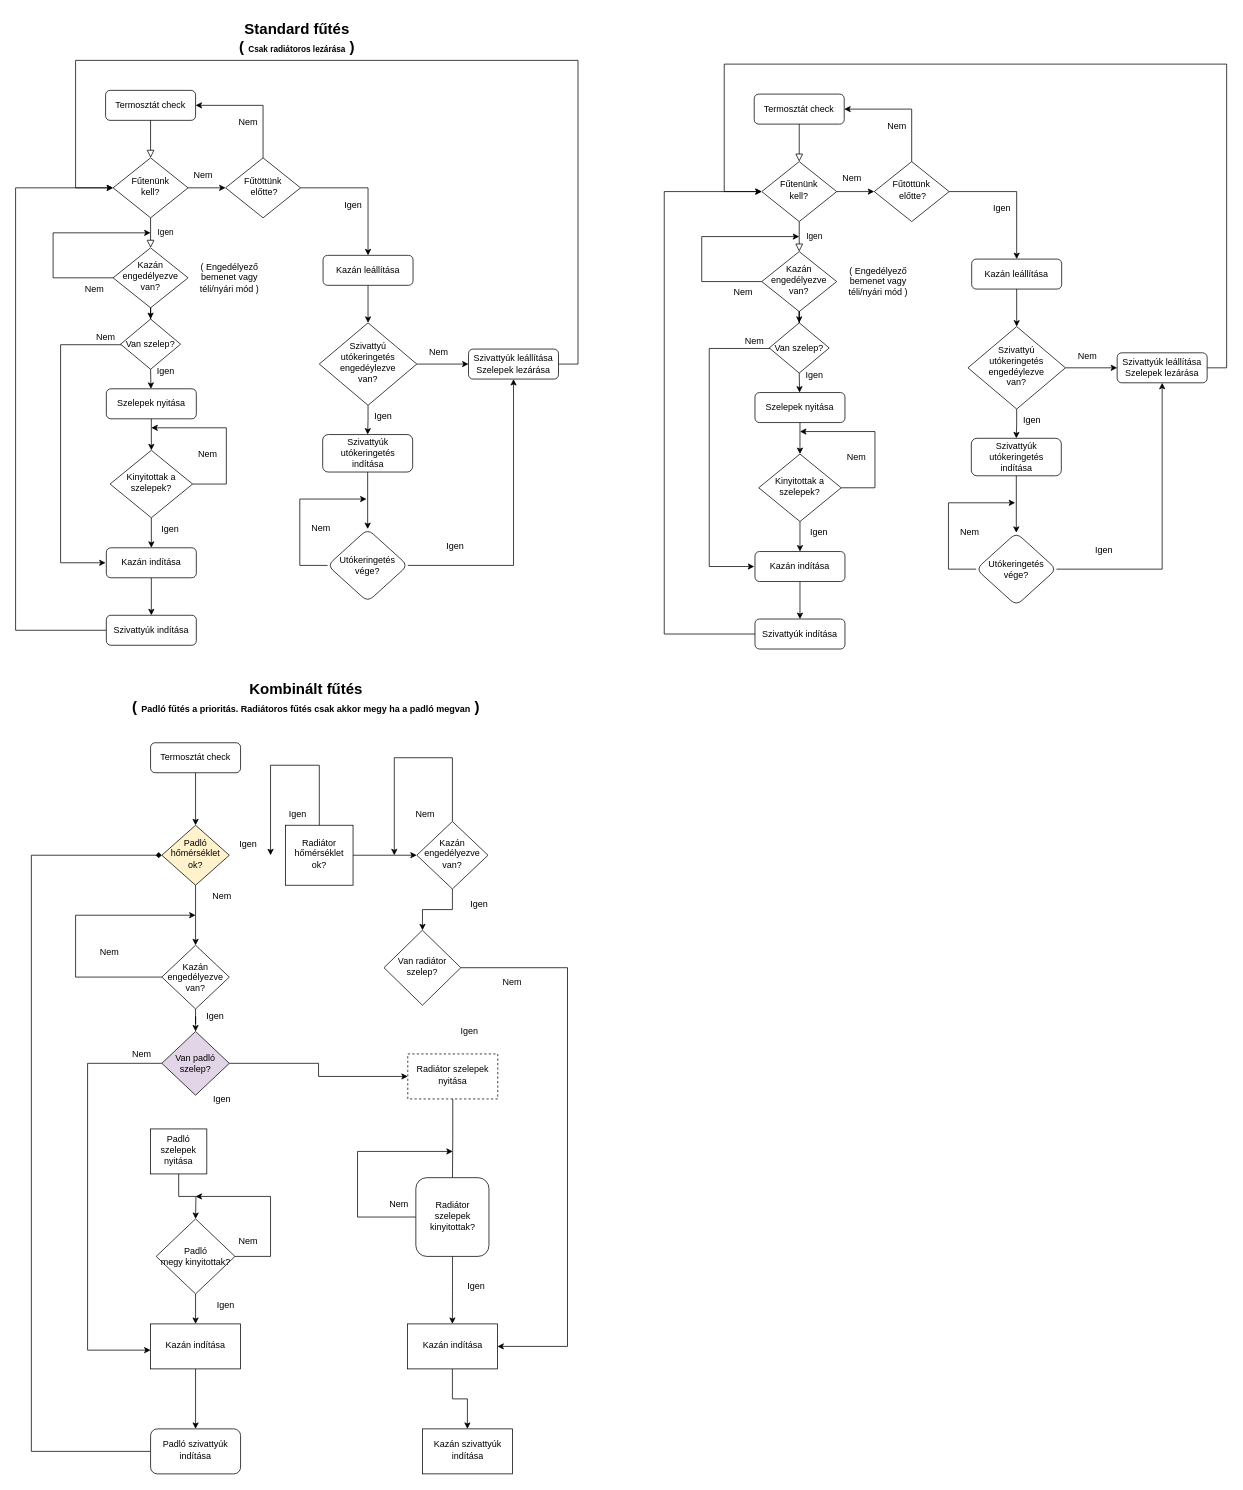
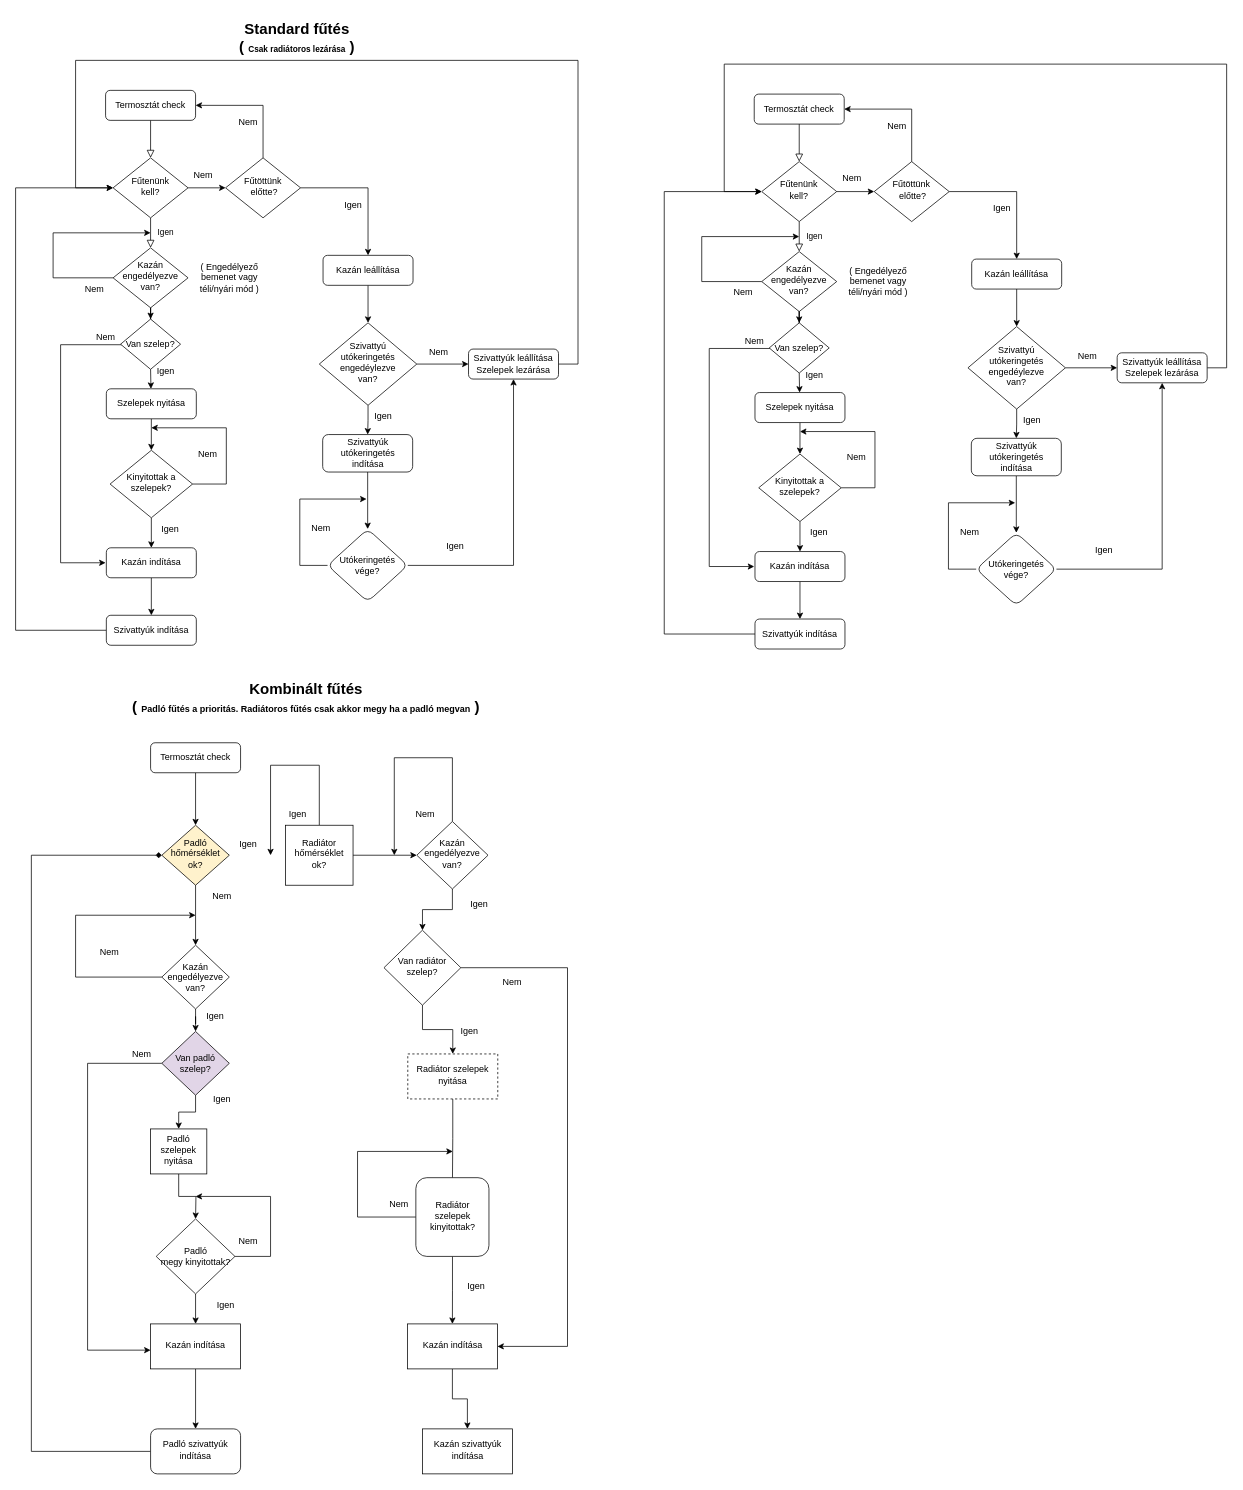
edge "Van radiátor szelep?" -> "Radiátor szelepek nyitása": added
edge "Van padló szelep?" -> "Radiátor szelepek nyitása": now "Van padló szelep?" -> "Padló szelepek nyitása"
